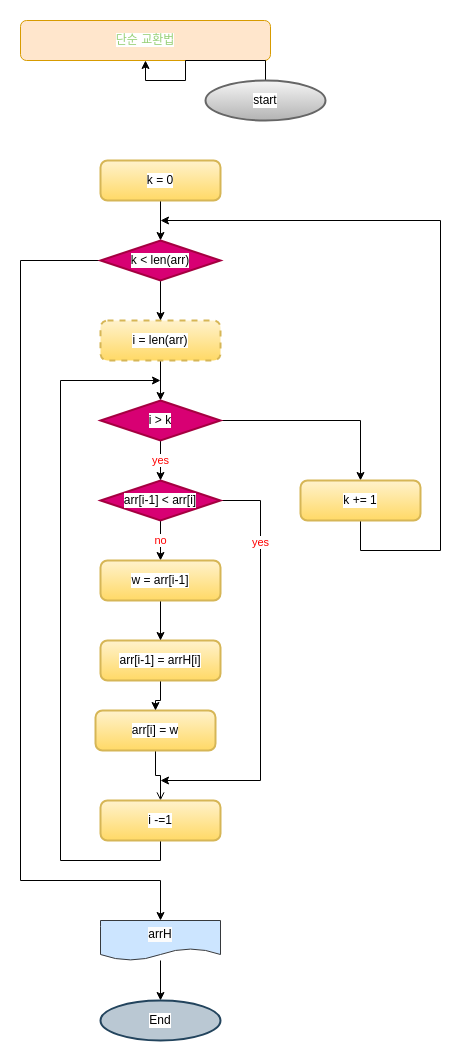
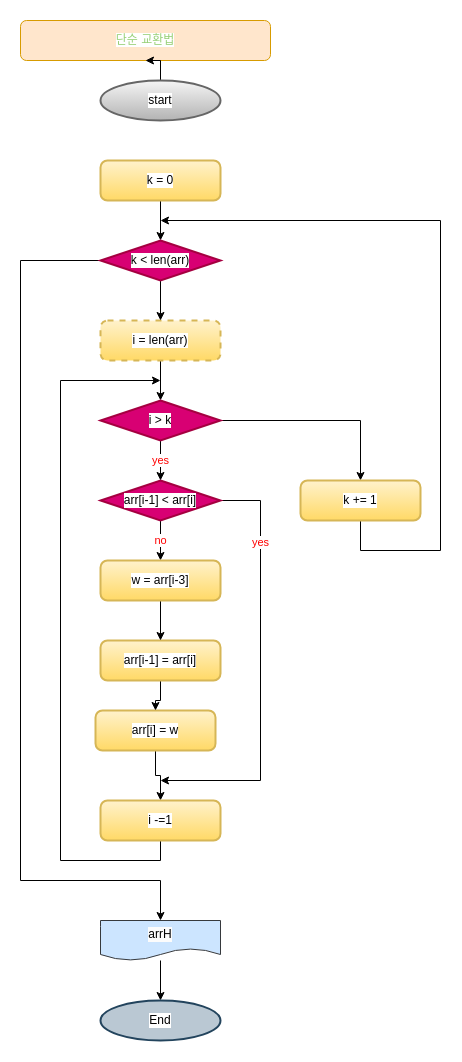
node "start": moved (266, 101) -> (161, 101)
node "w = arr[i-1]": label "w = arr[i-1]" -> "w = arr[i-3]"
node "arr[i-1] = arrH[i]": label "arr[i-1] = arrH[i]" -> "arr[i-1] = arr[i]"
edge "arr[i] = w" -> "i -=1": arrowhead open -> classic
